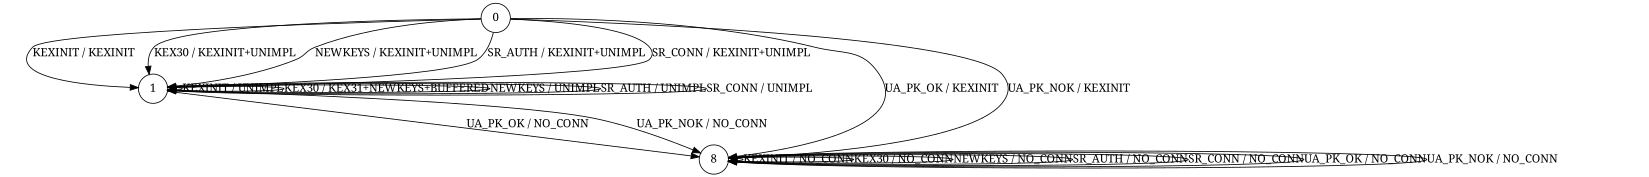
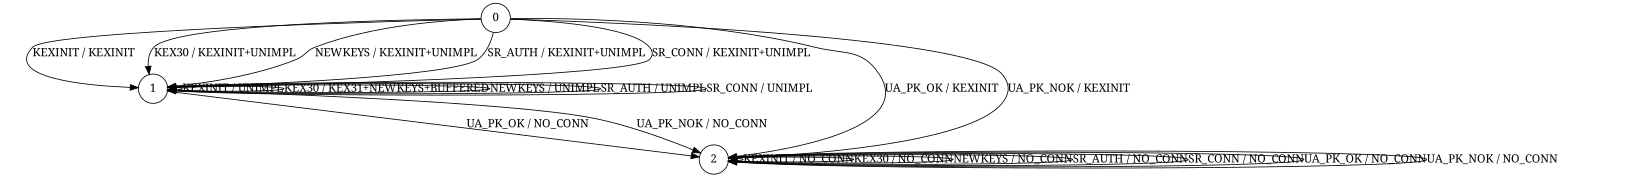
node "8": label "8" -> "2"
